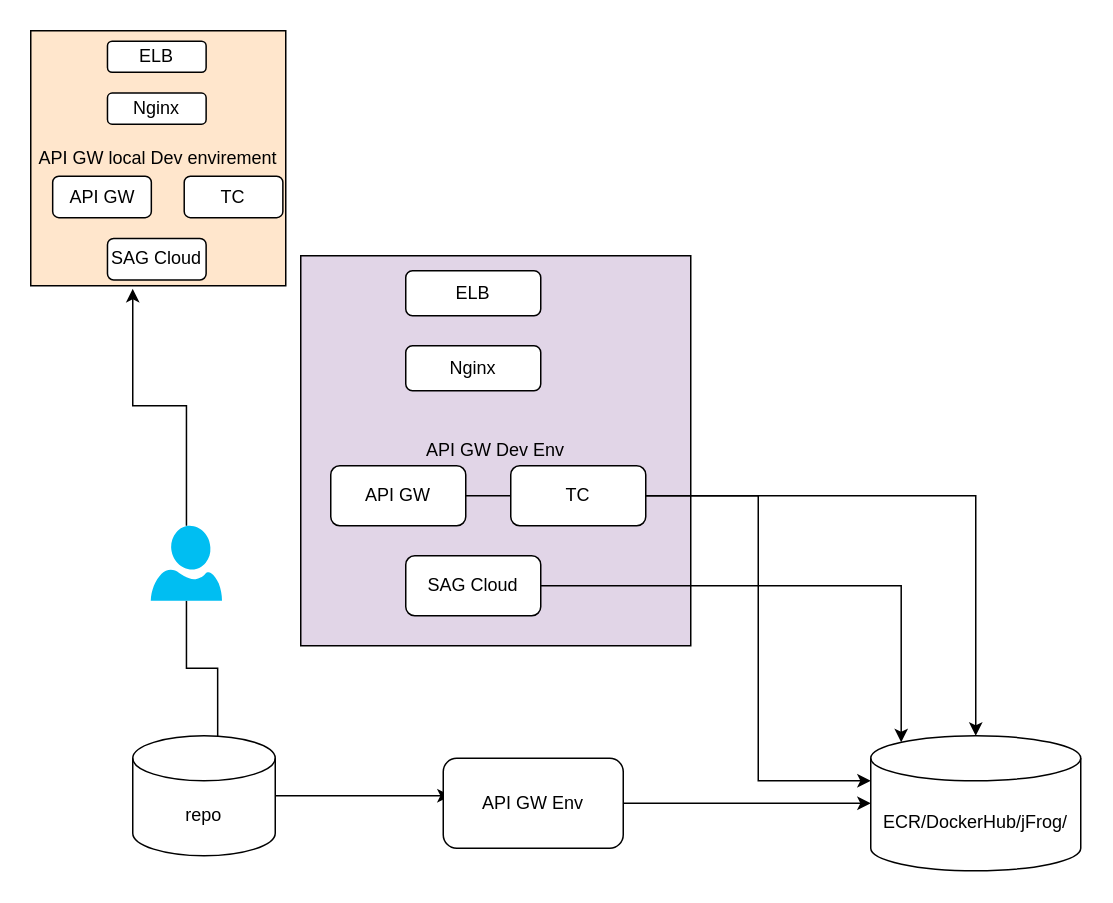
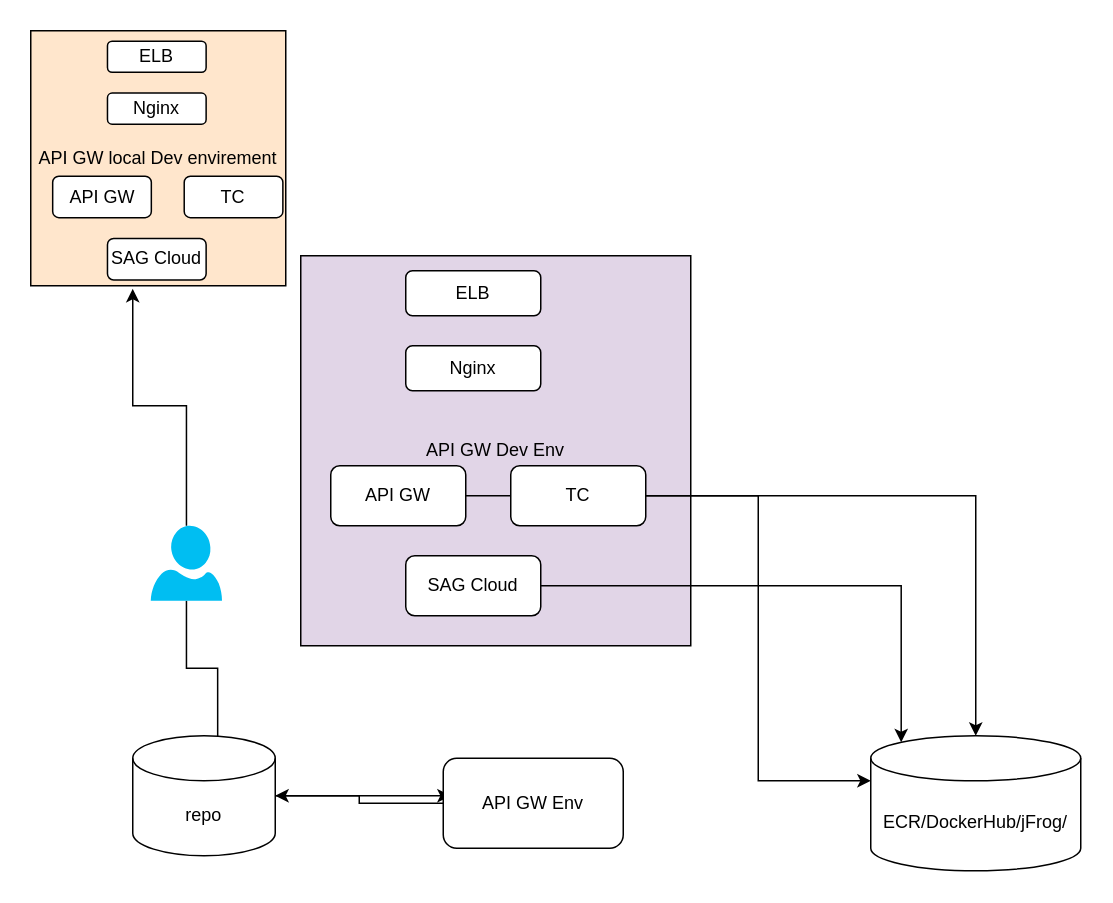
edge "API GW Env" -> "ECR/DockerHub/jFrog/": now "API GW Env" -> "repo"
